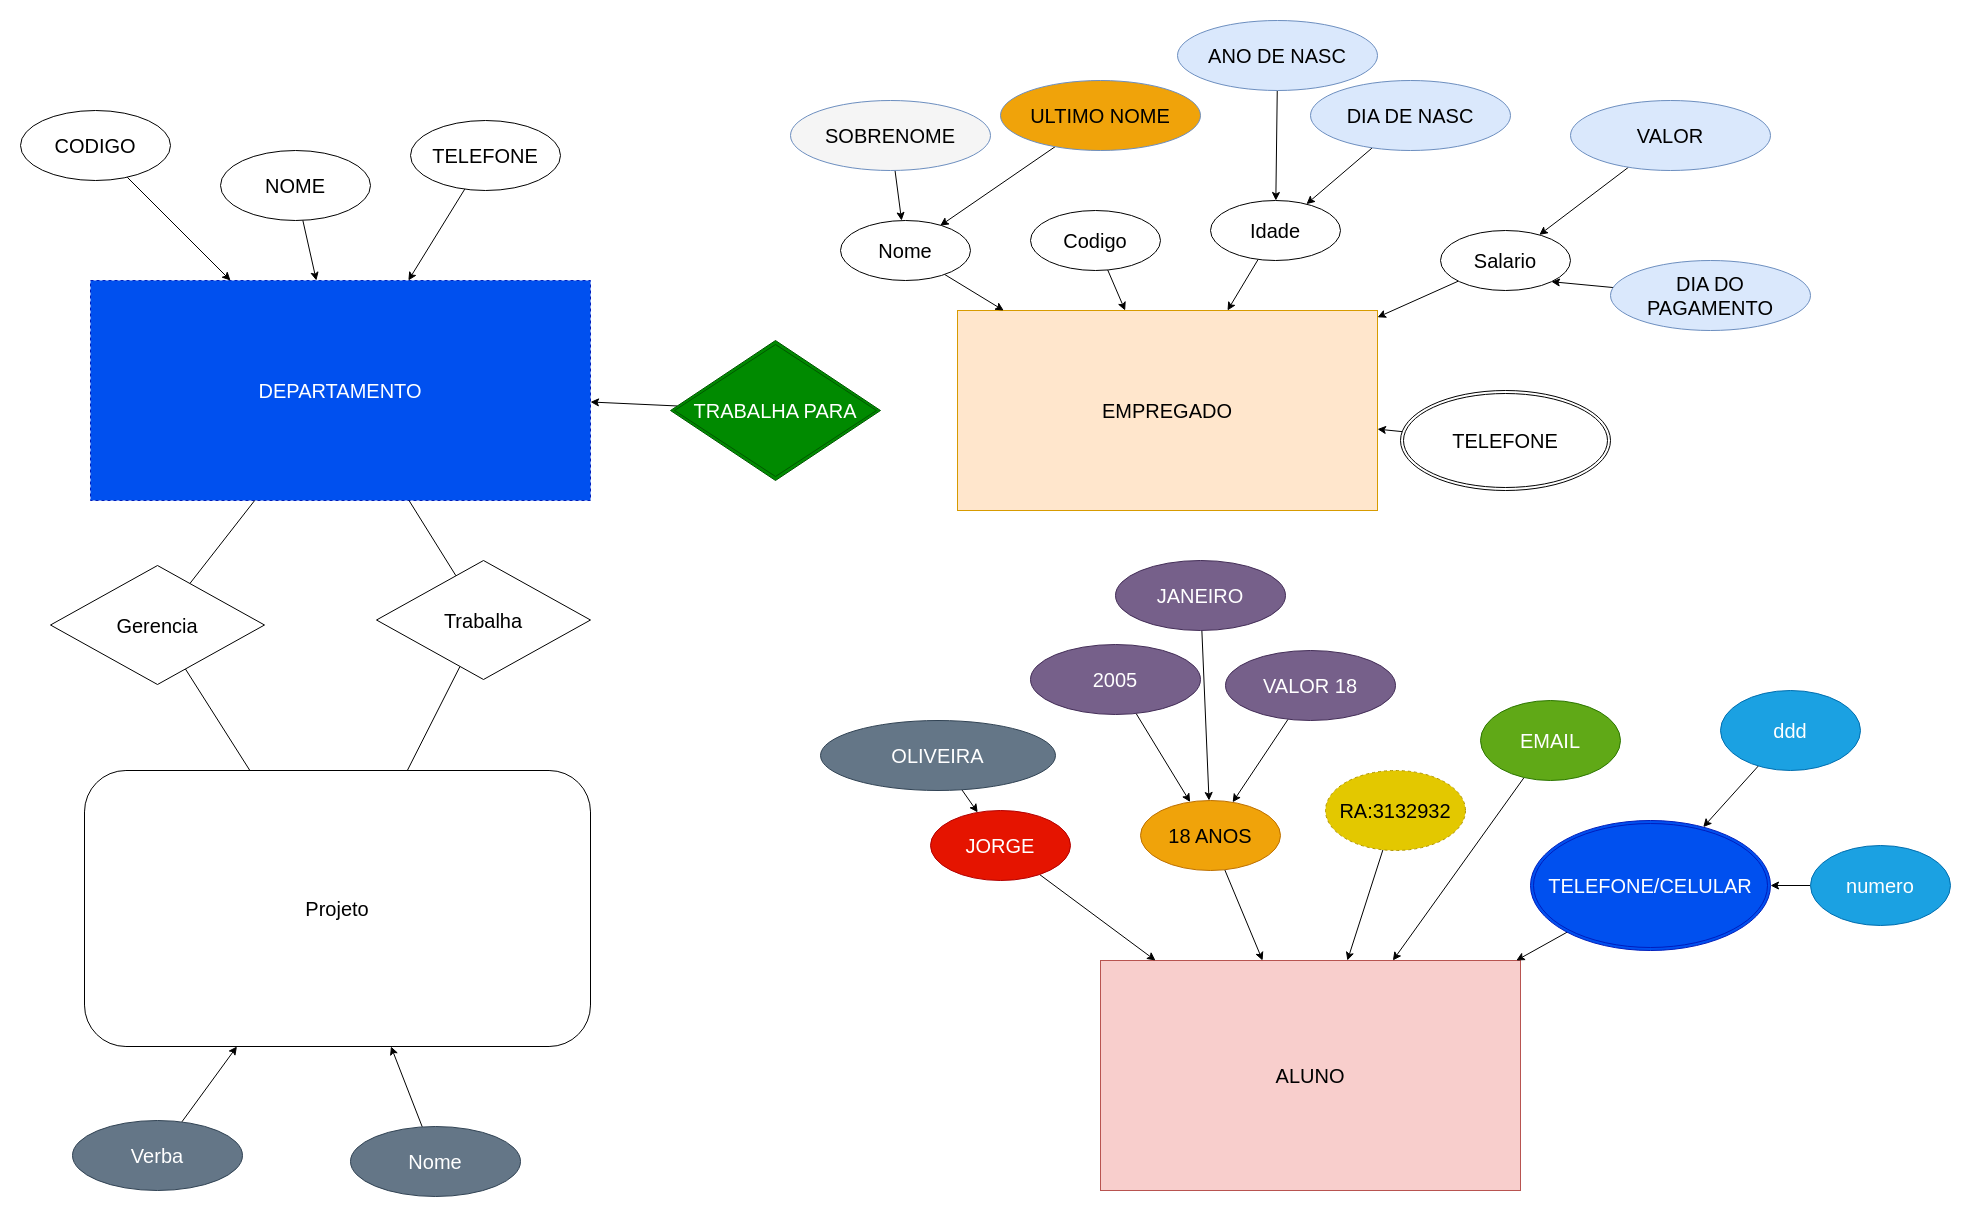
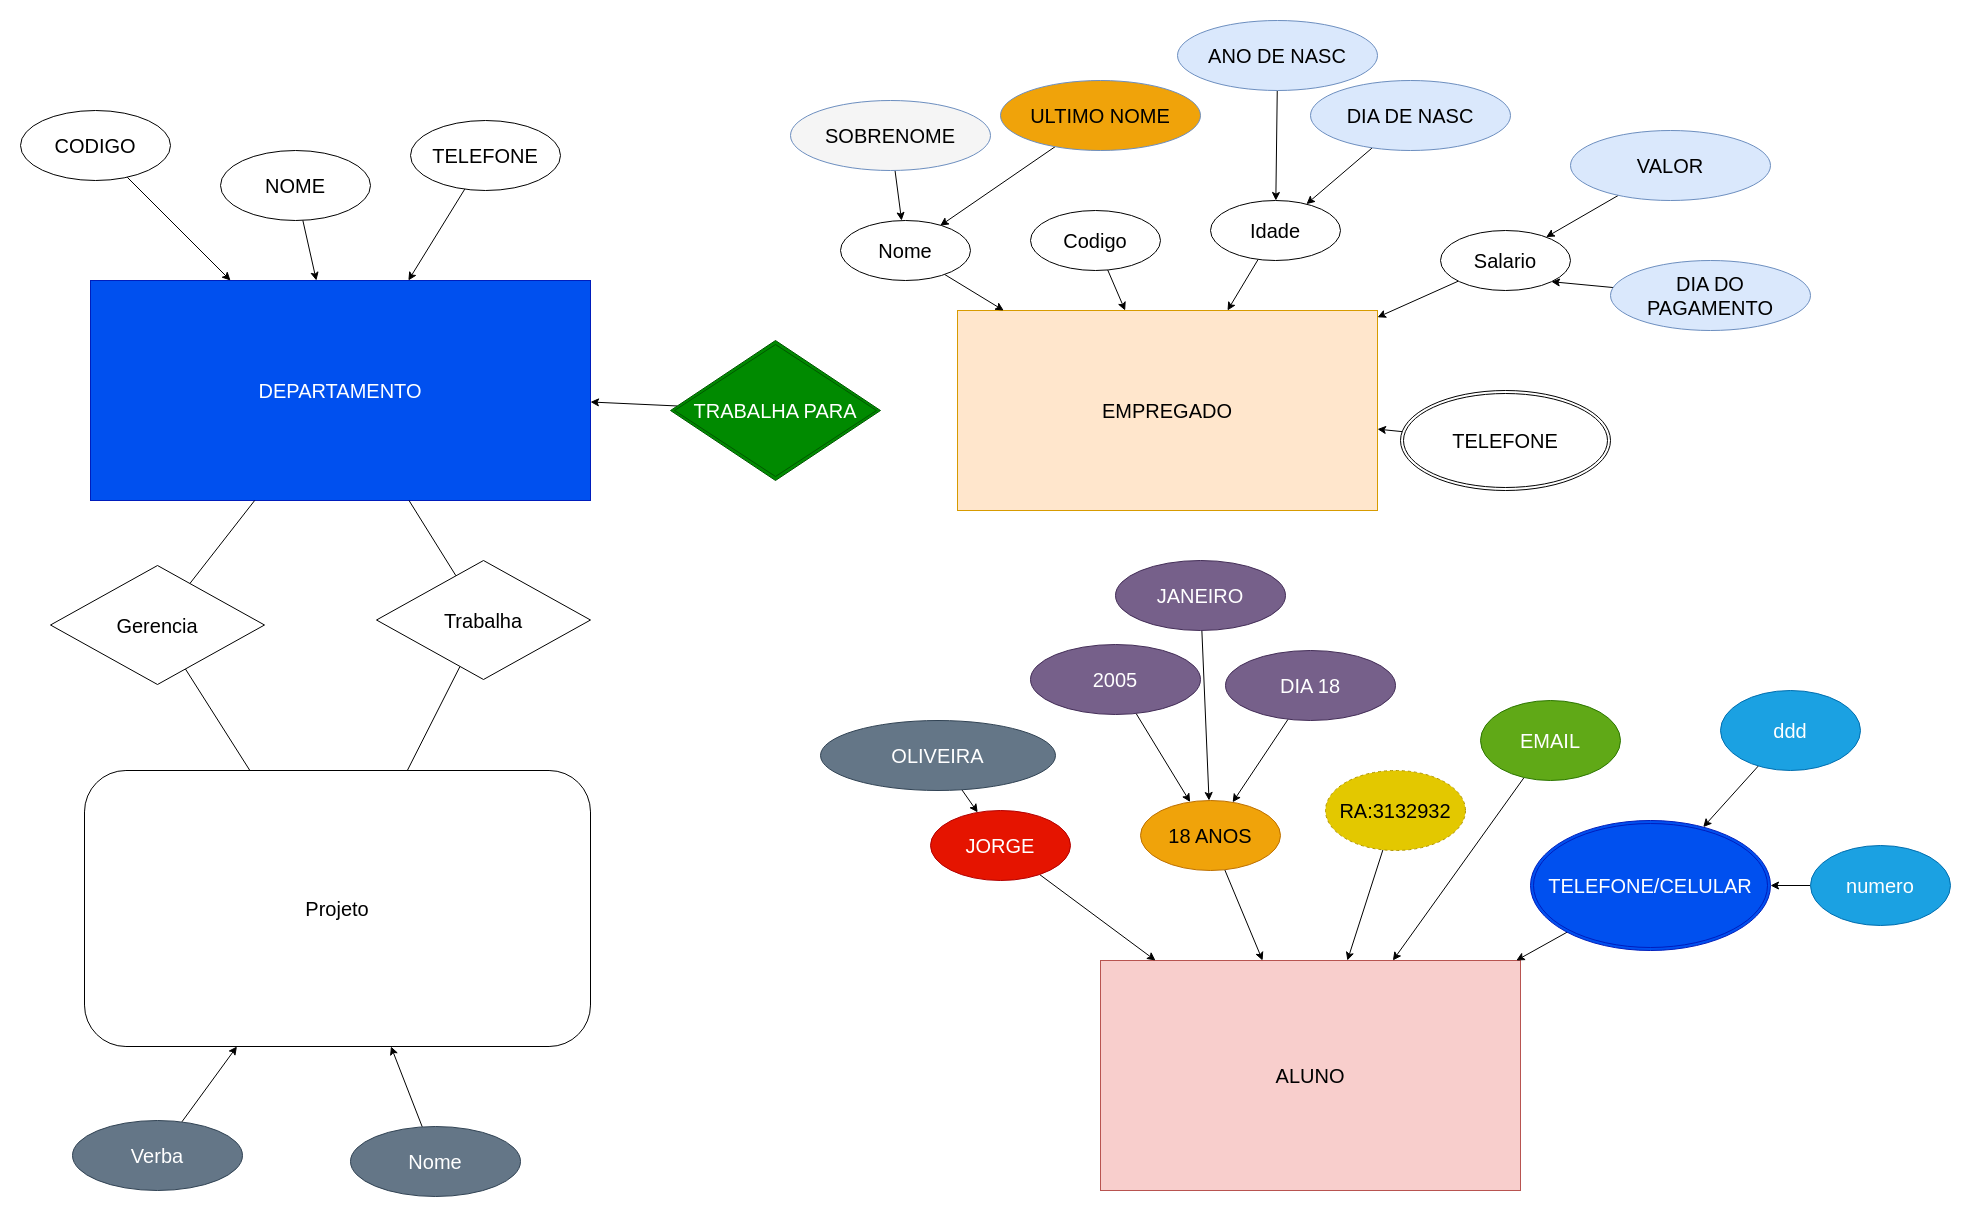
node "VALOR": moved (1671, 136) -> (1671, 166)
node "DEPARTAMENTO": style dashed -> solid
node "VALOR 18": label "VALOR 18" -> "DIA 18"
